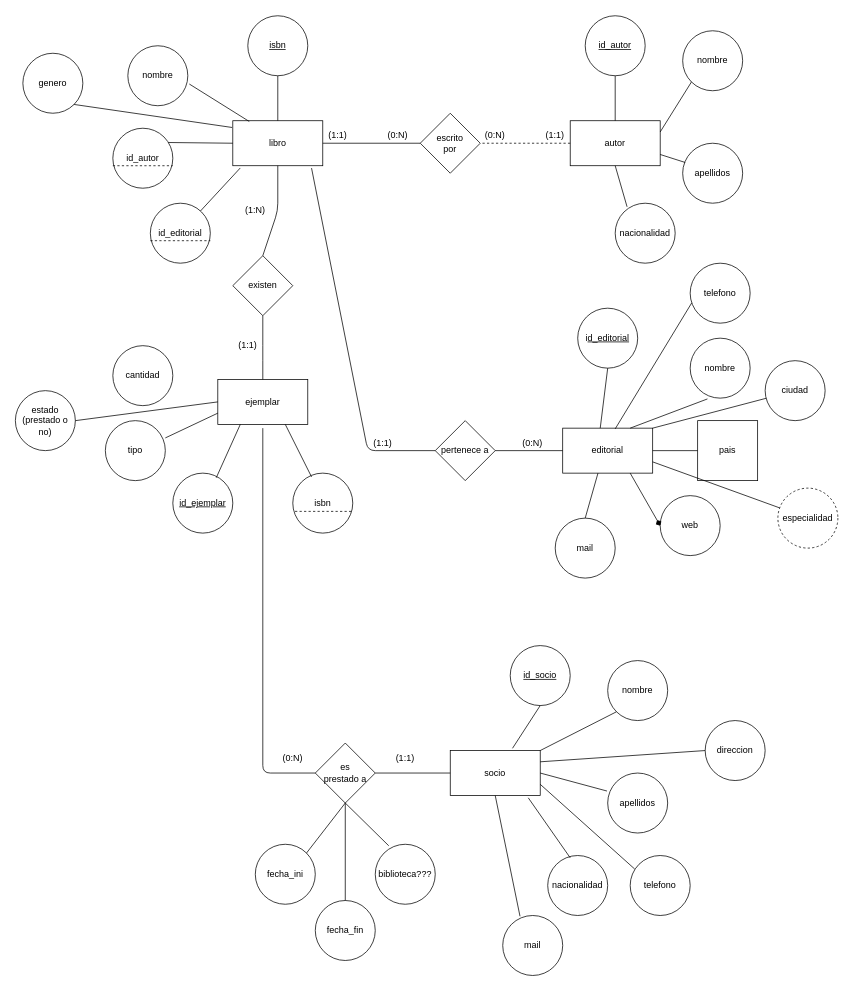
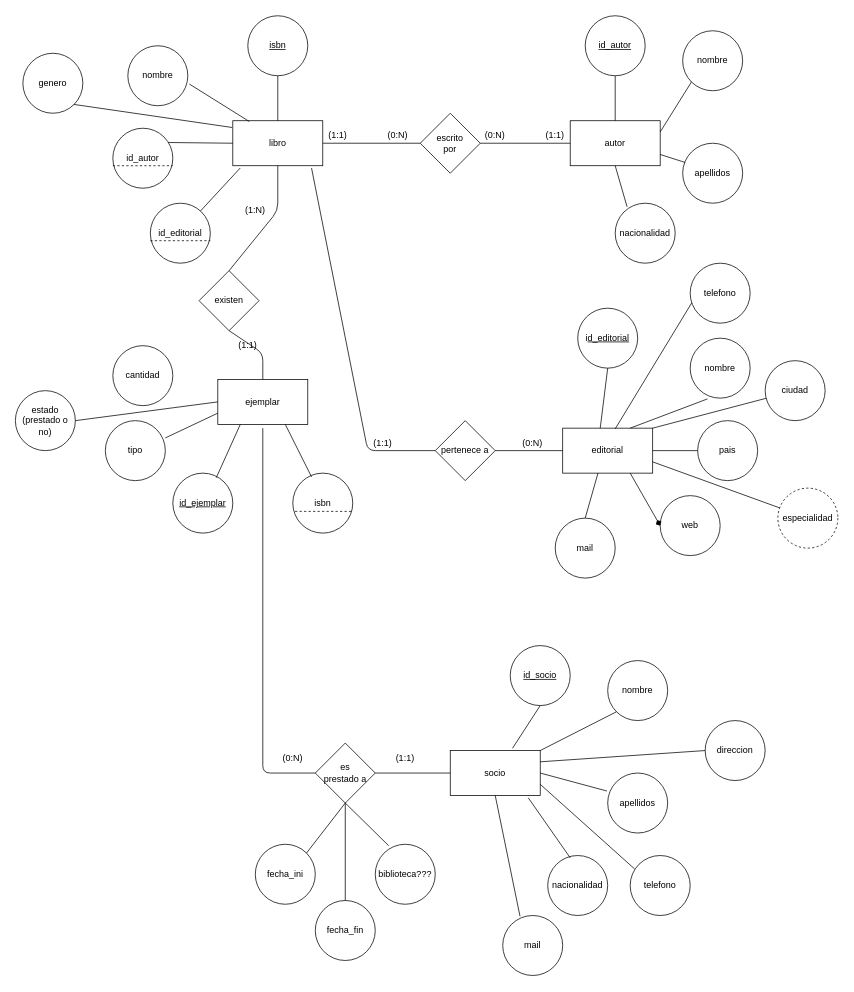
edge "escrito por" -- "autor": style dashed -> solid
node "existen": moved (263, 285) -> (229, 300)
node "pais": shape rectangle -> ellipse
